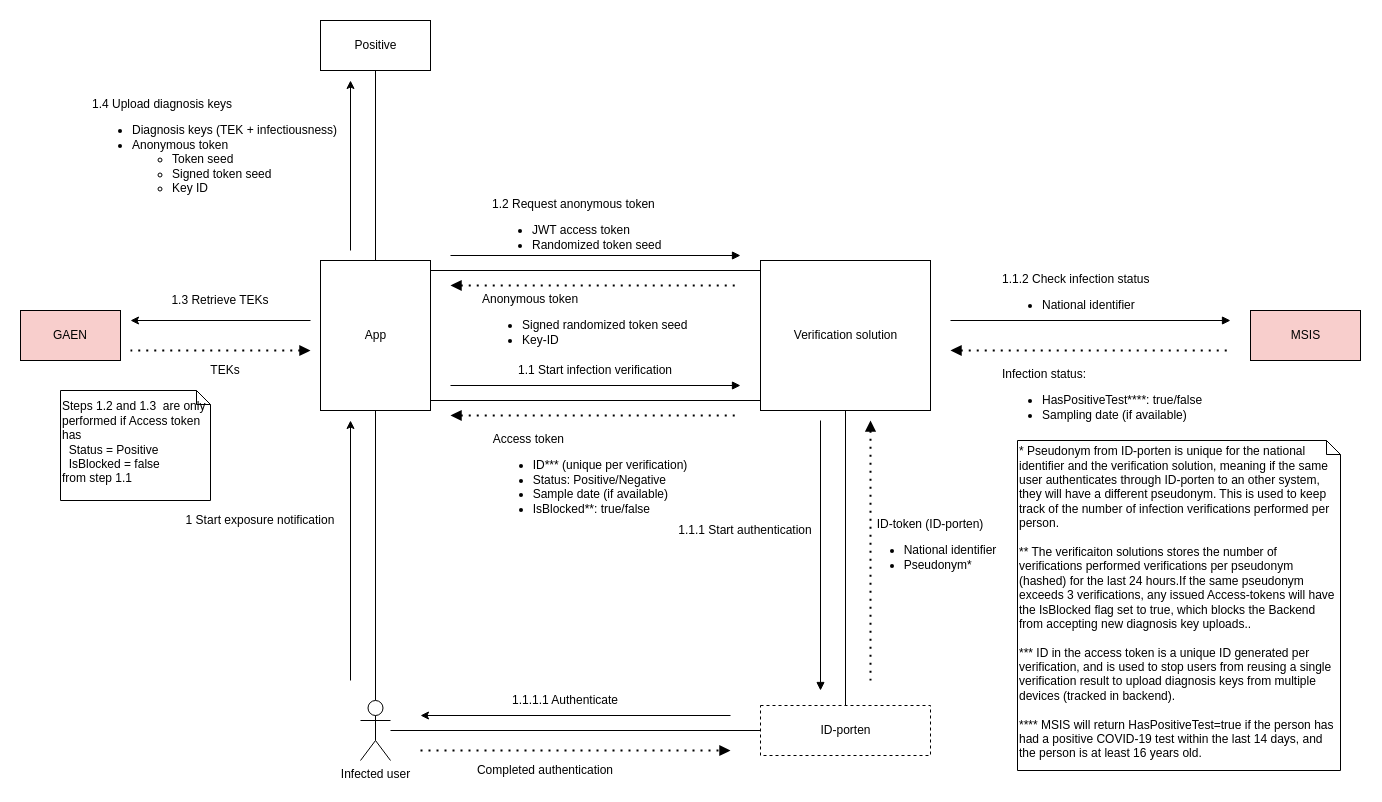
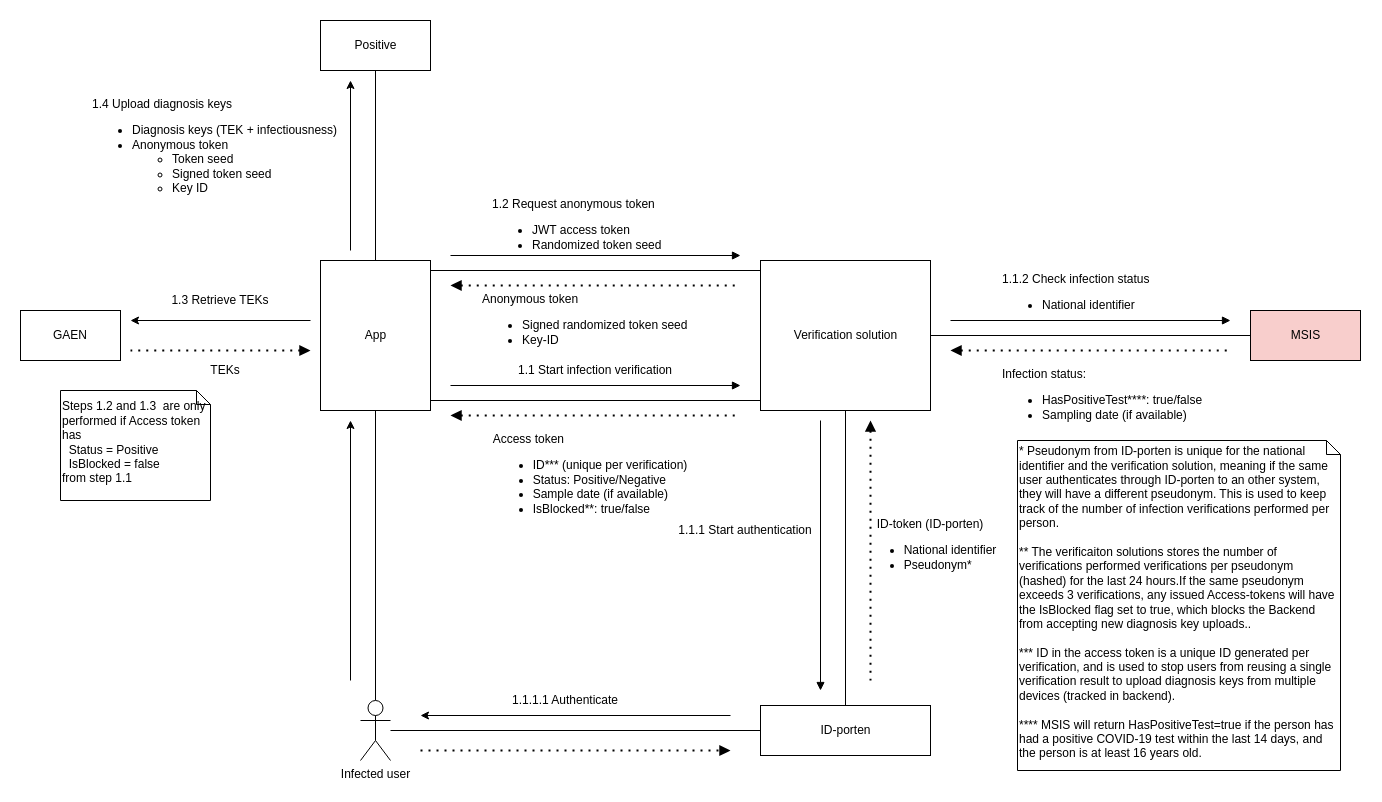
node "GAEN": fillcolor #f8cecc -> #ffffff
edge "Verification solution" -- "MSIS": added
node "1 Start exposure notification": removed
node "ID-porten": style dashed -> solid
node "Completed authentication": removed
